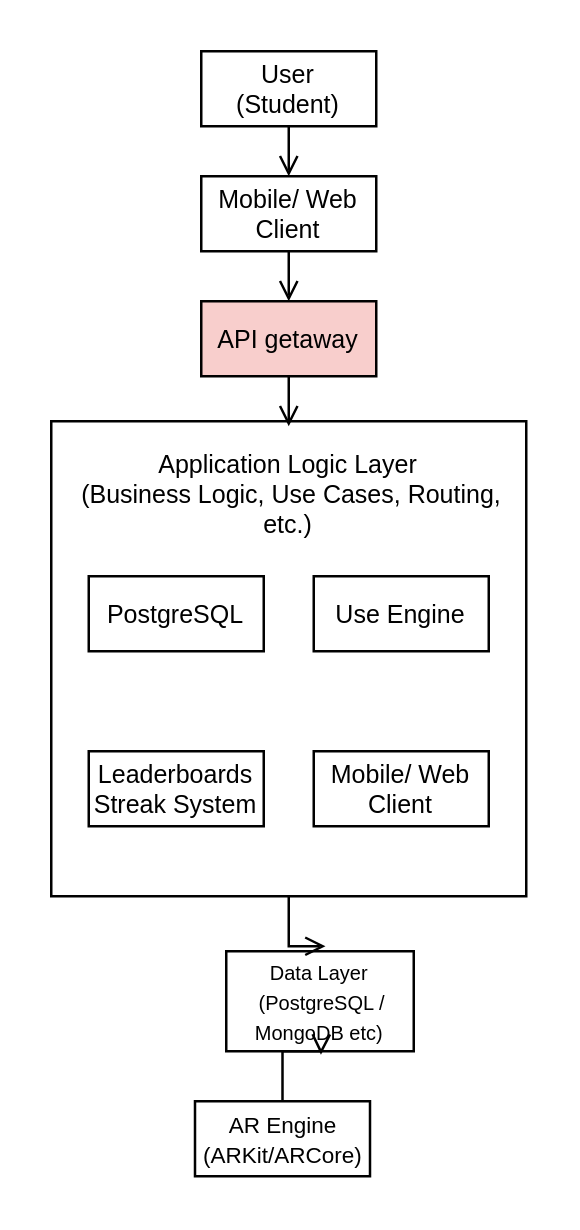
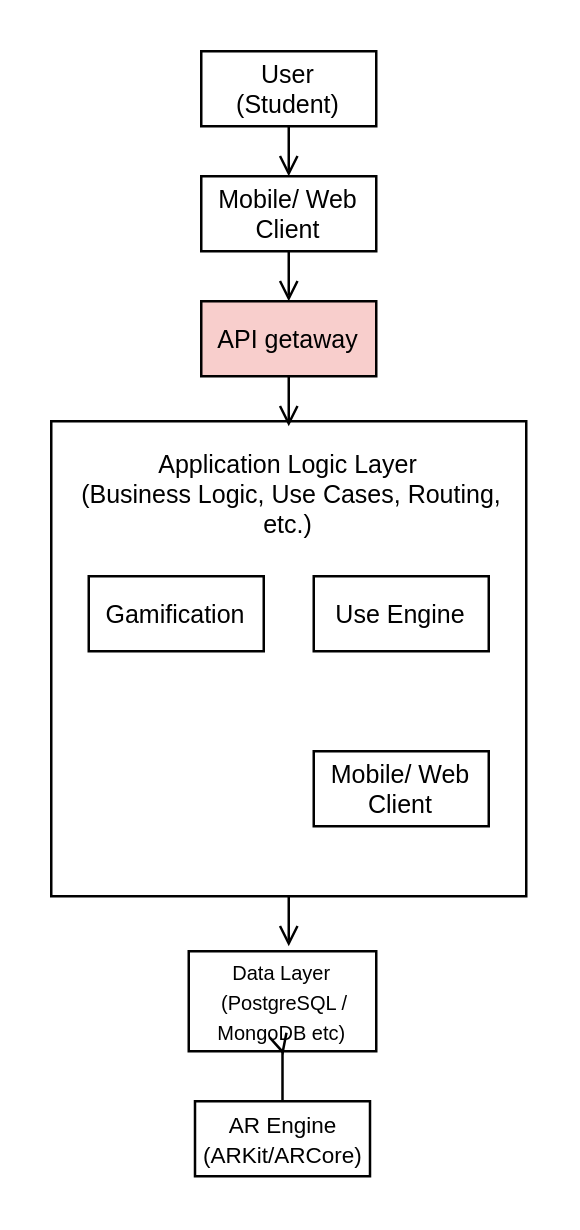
node "PostgreSQL": label "PostgreSQL" -> "Gamification"
node "Leaderboards Streak System": removed
node "Data Layer (PostgreSQL / MongoDB etc)": moved (320, 1001) -> (283, 1001)
